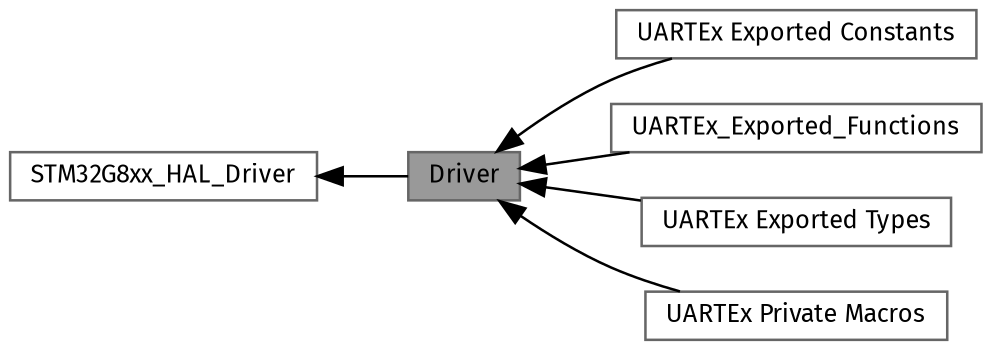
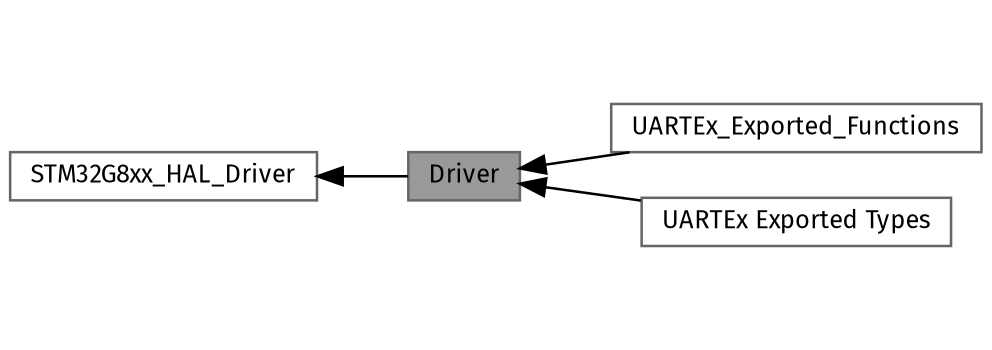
node "UARTEx Exported Constants": removed
node "UARTEx Private Macros": removed
